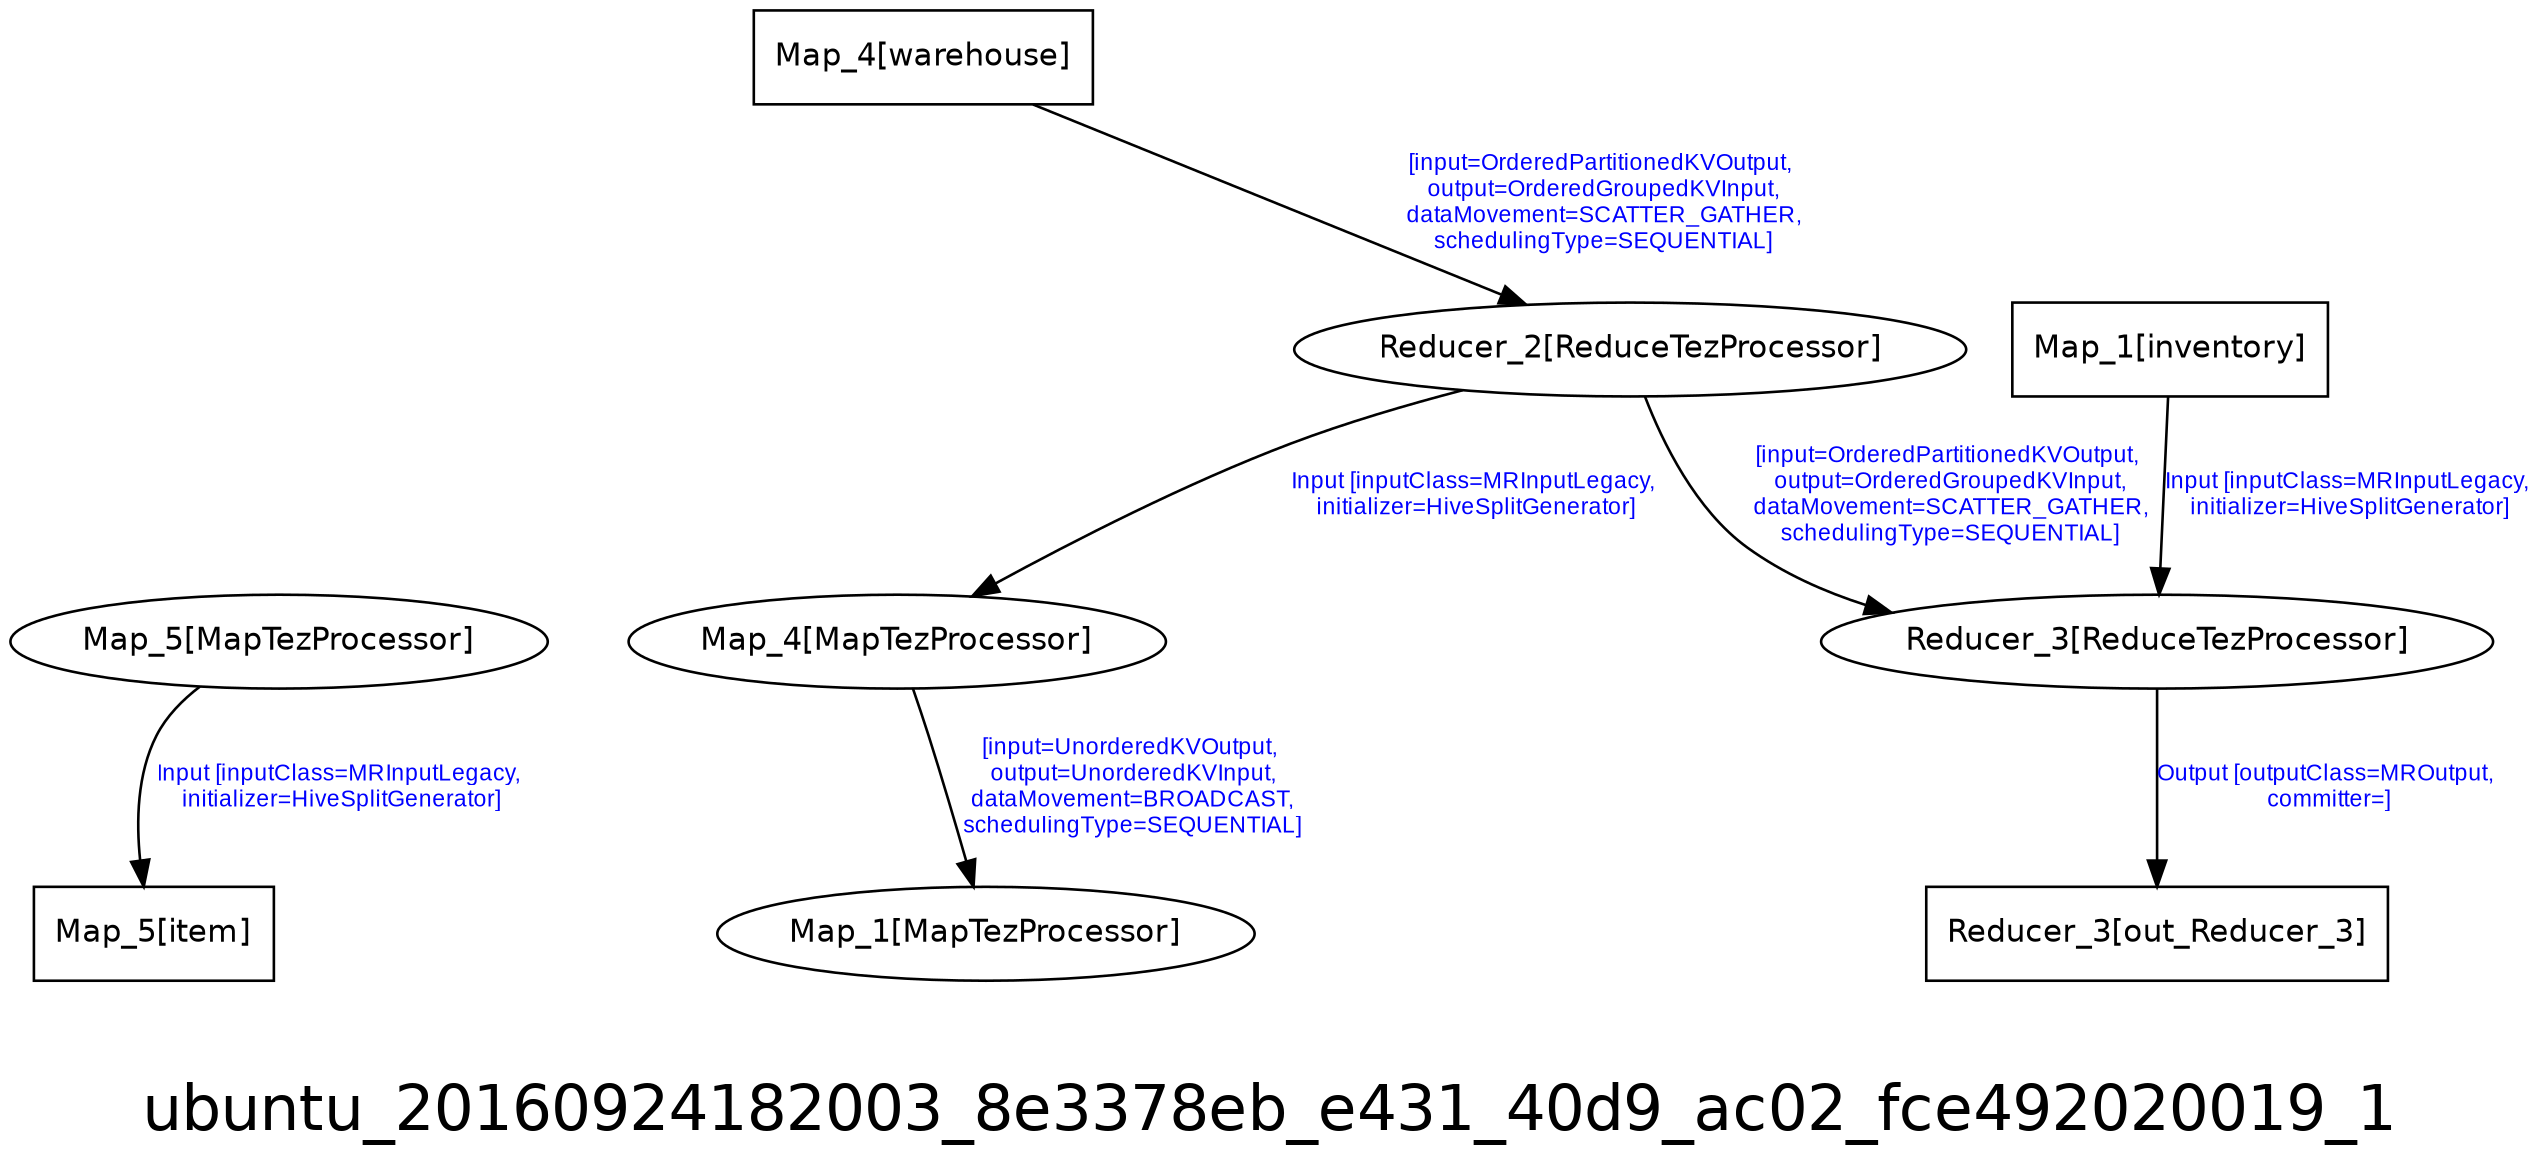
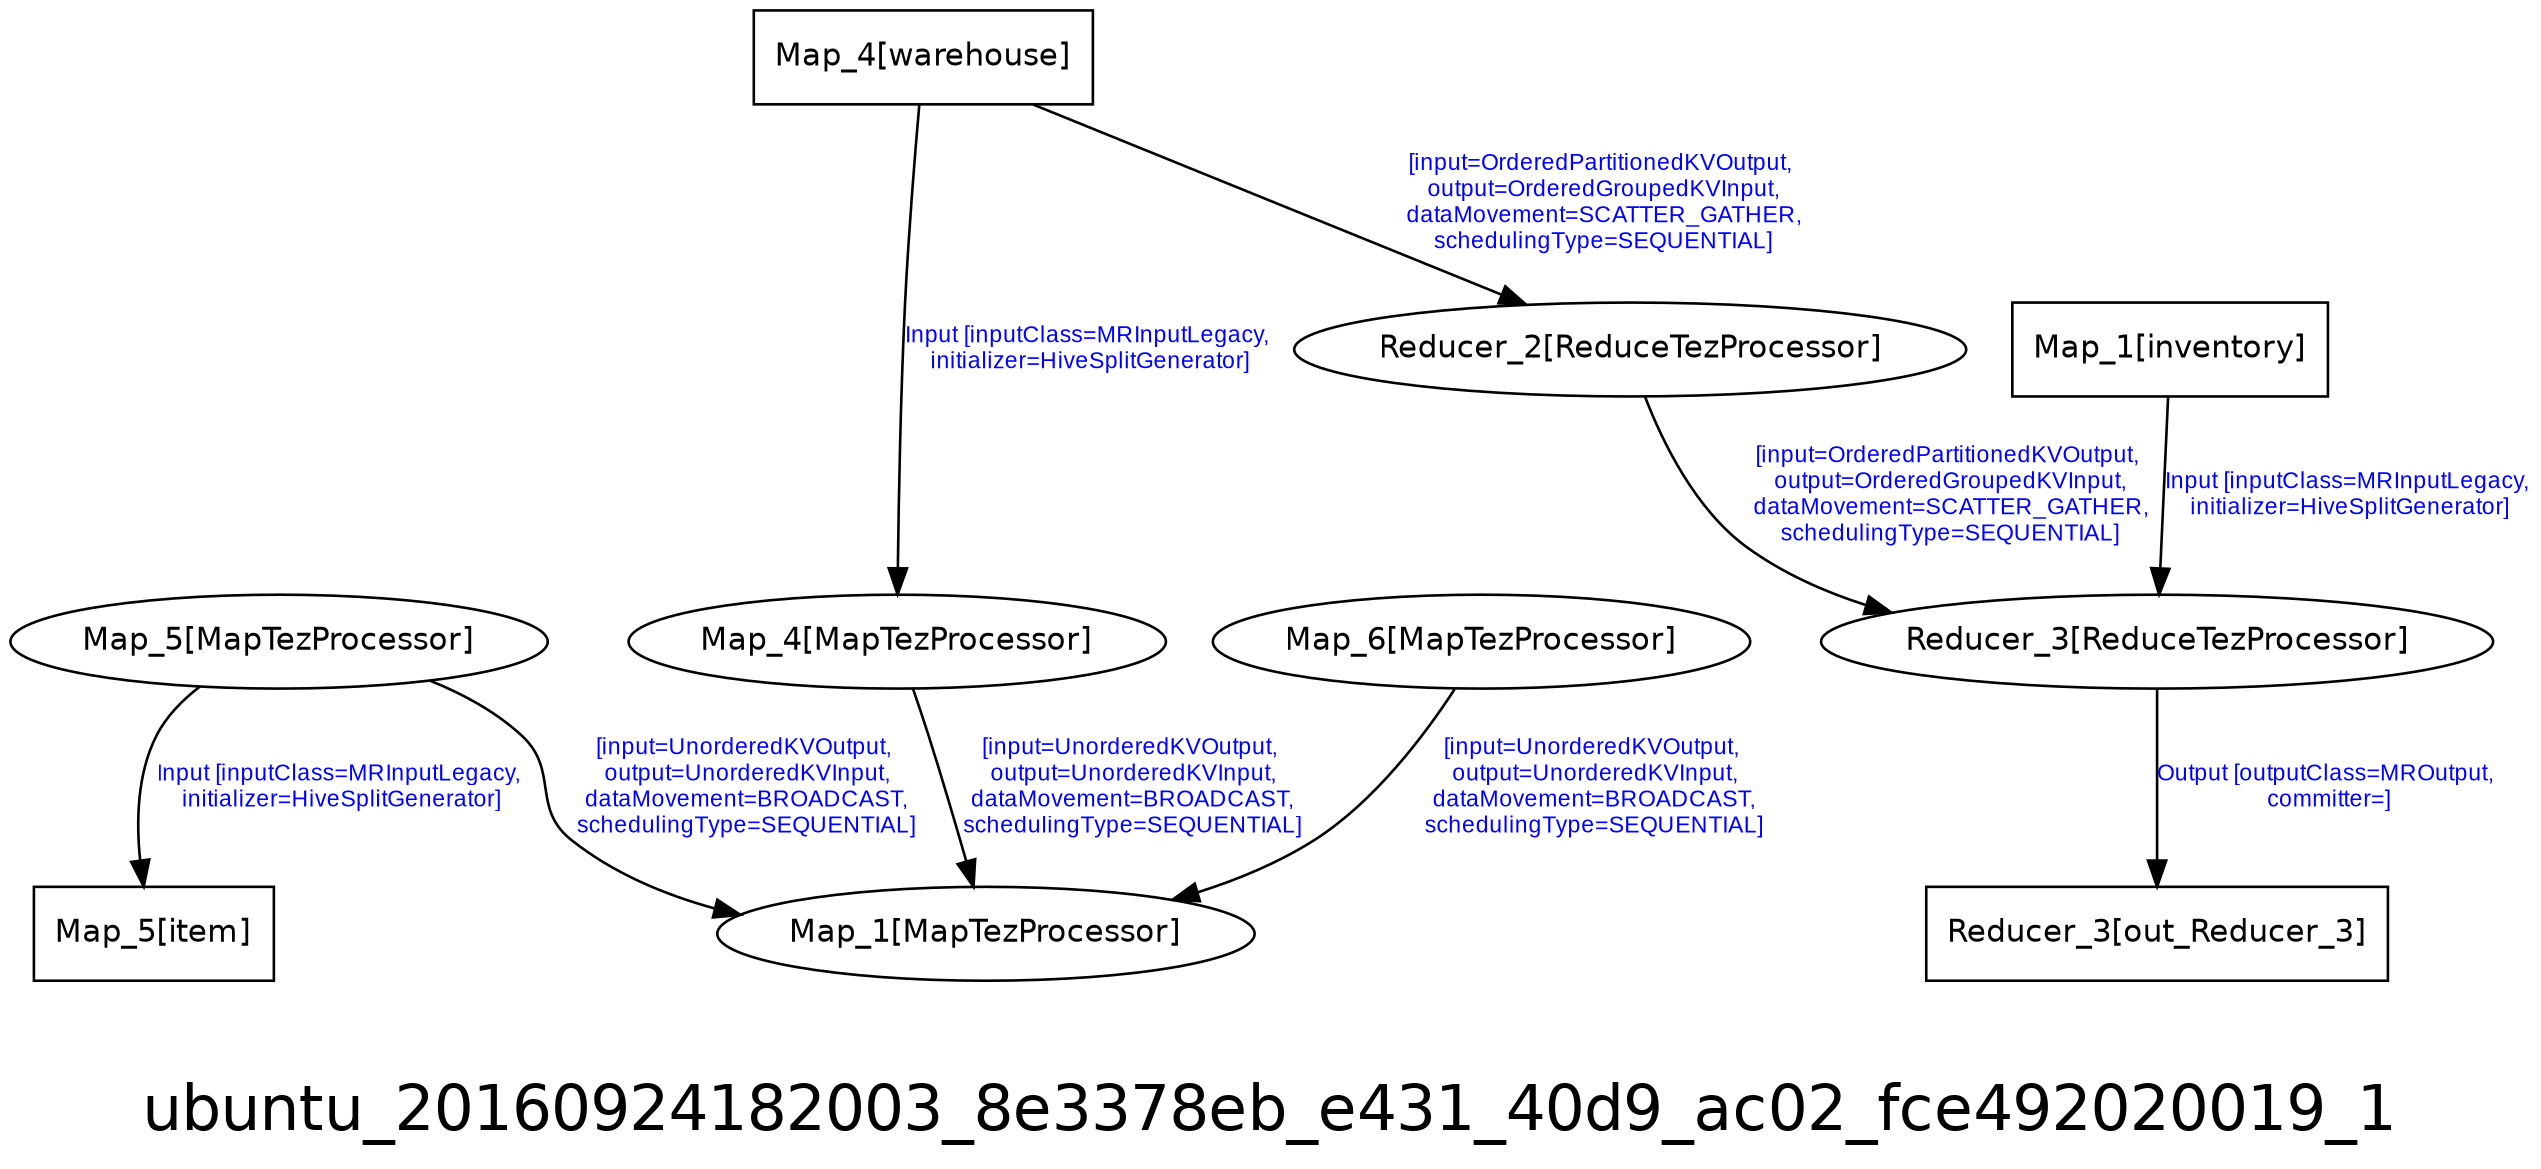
edge "Reducer_2[ReduceTezProcessor]" -> "Map_4[MapTezProcessor]": now "Map_4[warehouse]" -> "Map_4[MapTezProcessor]"
node "Map_6[MapTezProcessor]": added
edge "Map_5[MapTezProcessor]" -> "Map_1[MapTezProcessor]": added, label "[input=UnorderedKVOutput, output=UnorderedKVInput, dataMovement=BROADCAST, schedulingType=SEQUENTIAL]"
